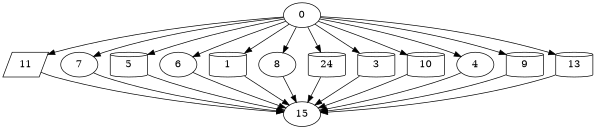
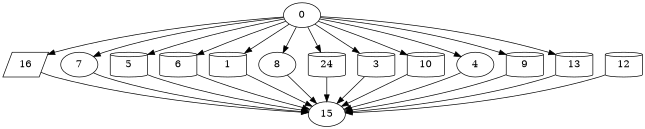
node "11": label "11" -> "16"
node "6": shape ellipse -> cylinder
node "12": added
